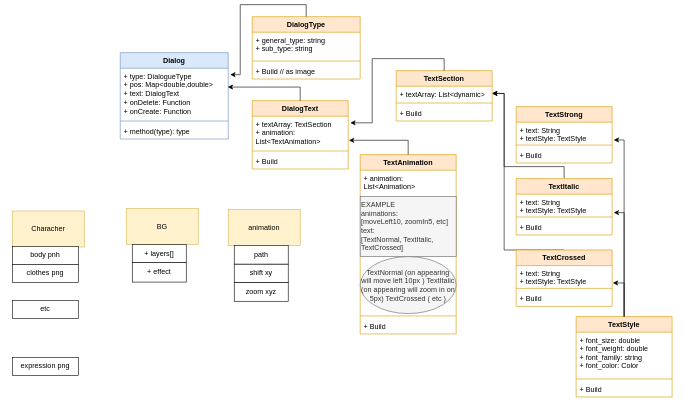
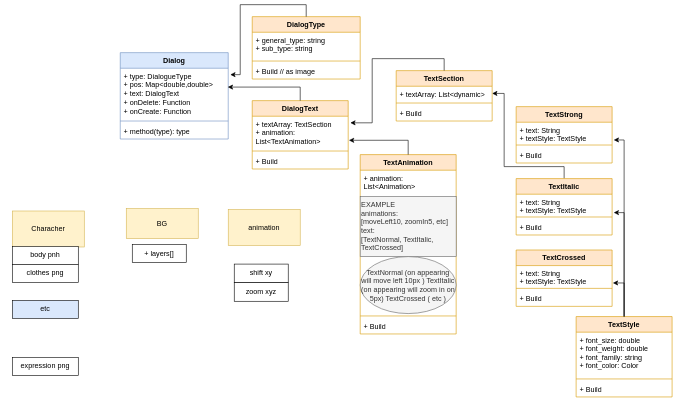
edge "TextCrossed" -> "+ textArray: List<dynamic>": removed
node "BG": size 72x36 -> 72x30
node "path": removed
node "+ effect": removed
node "etc": fillcolor #ffffff -> #dae8fc
